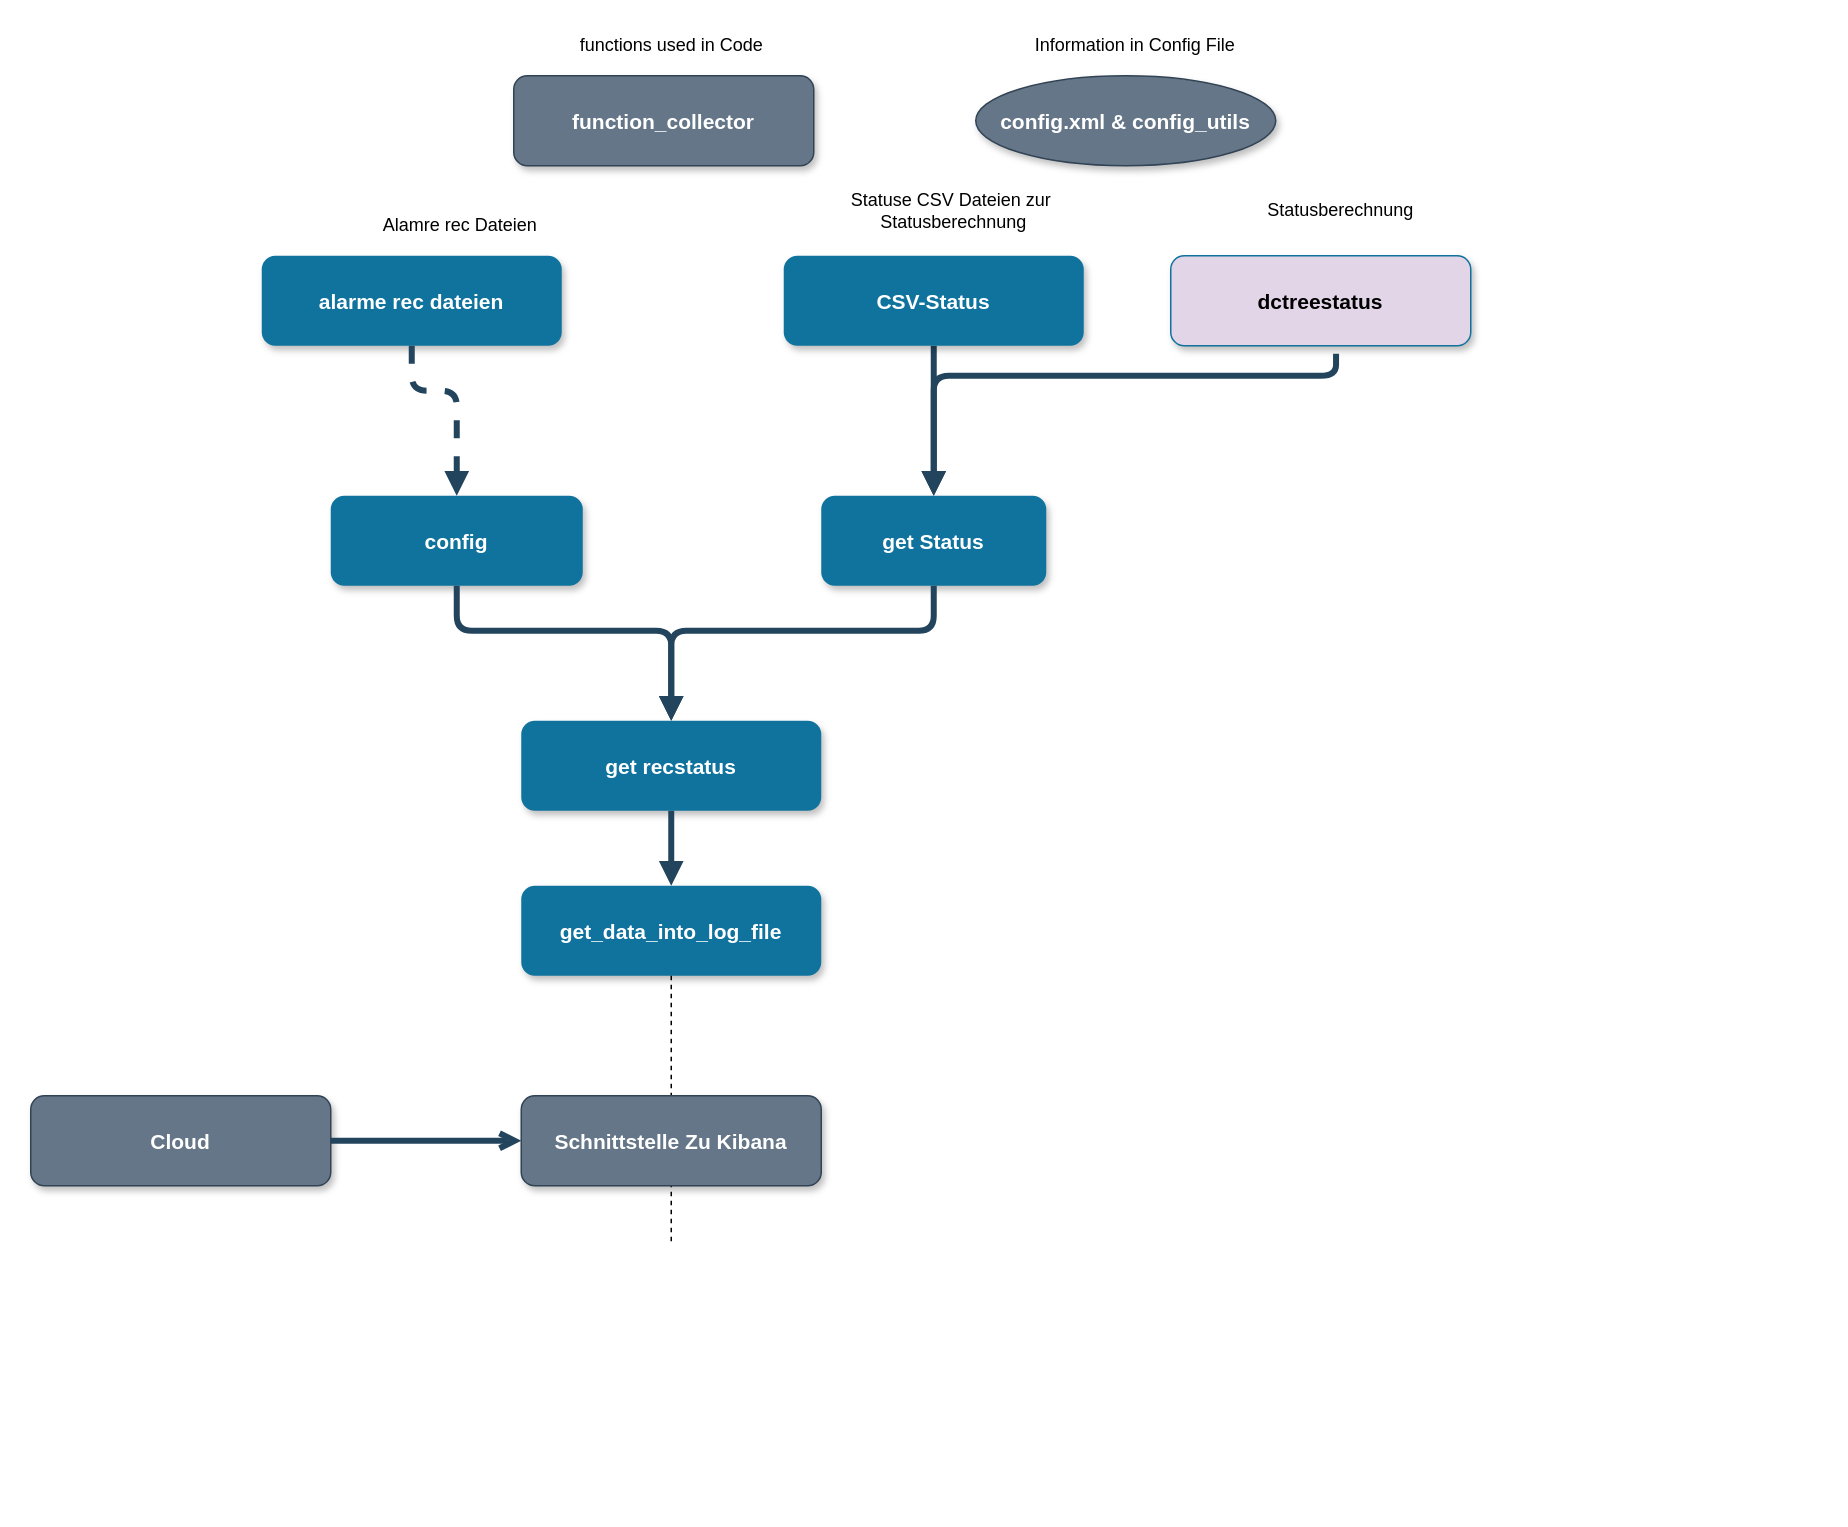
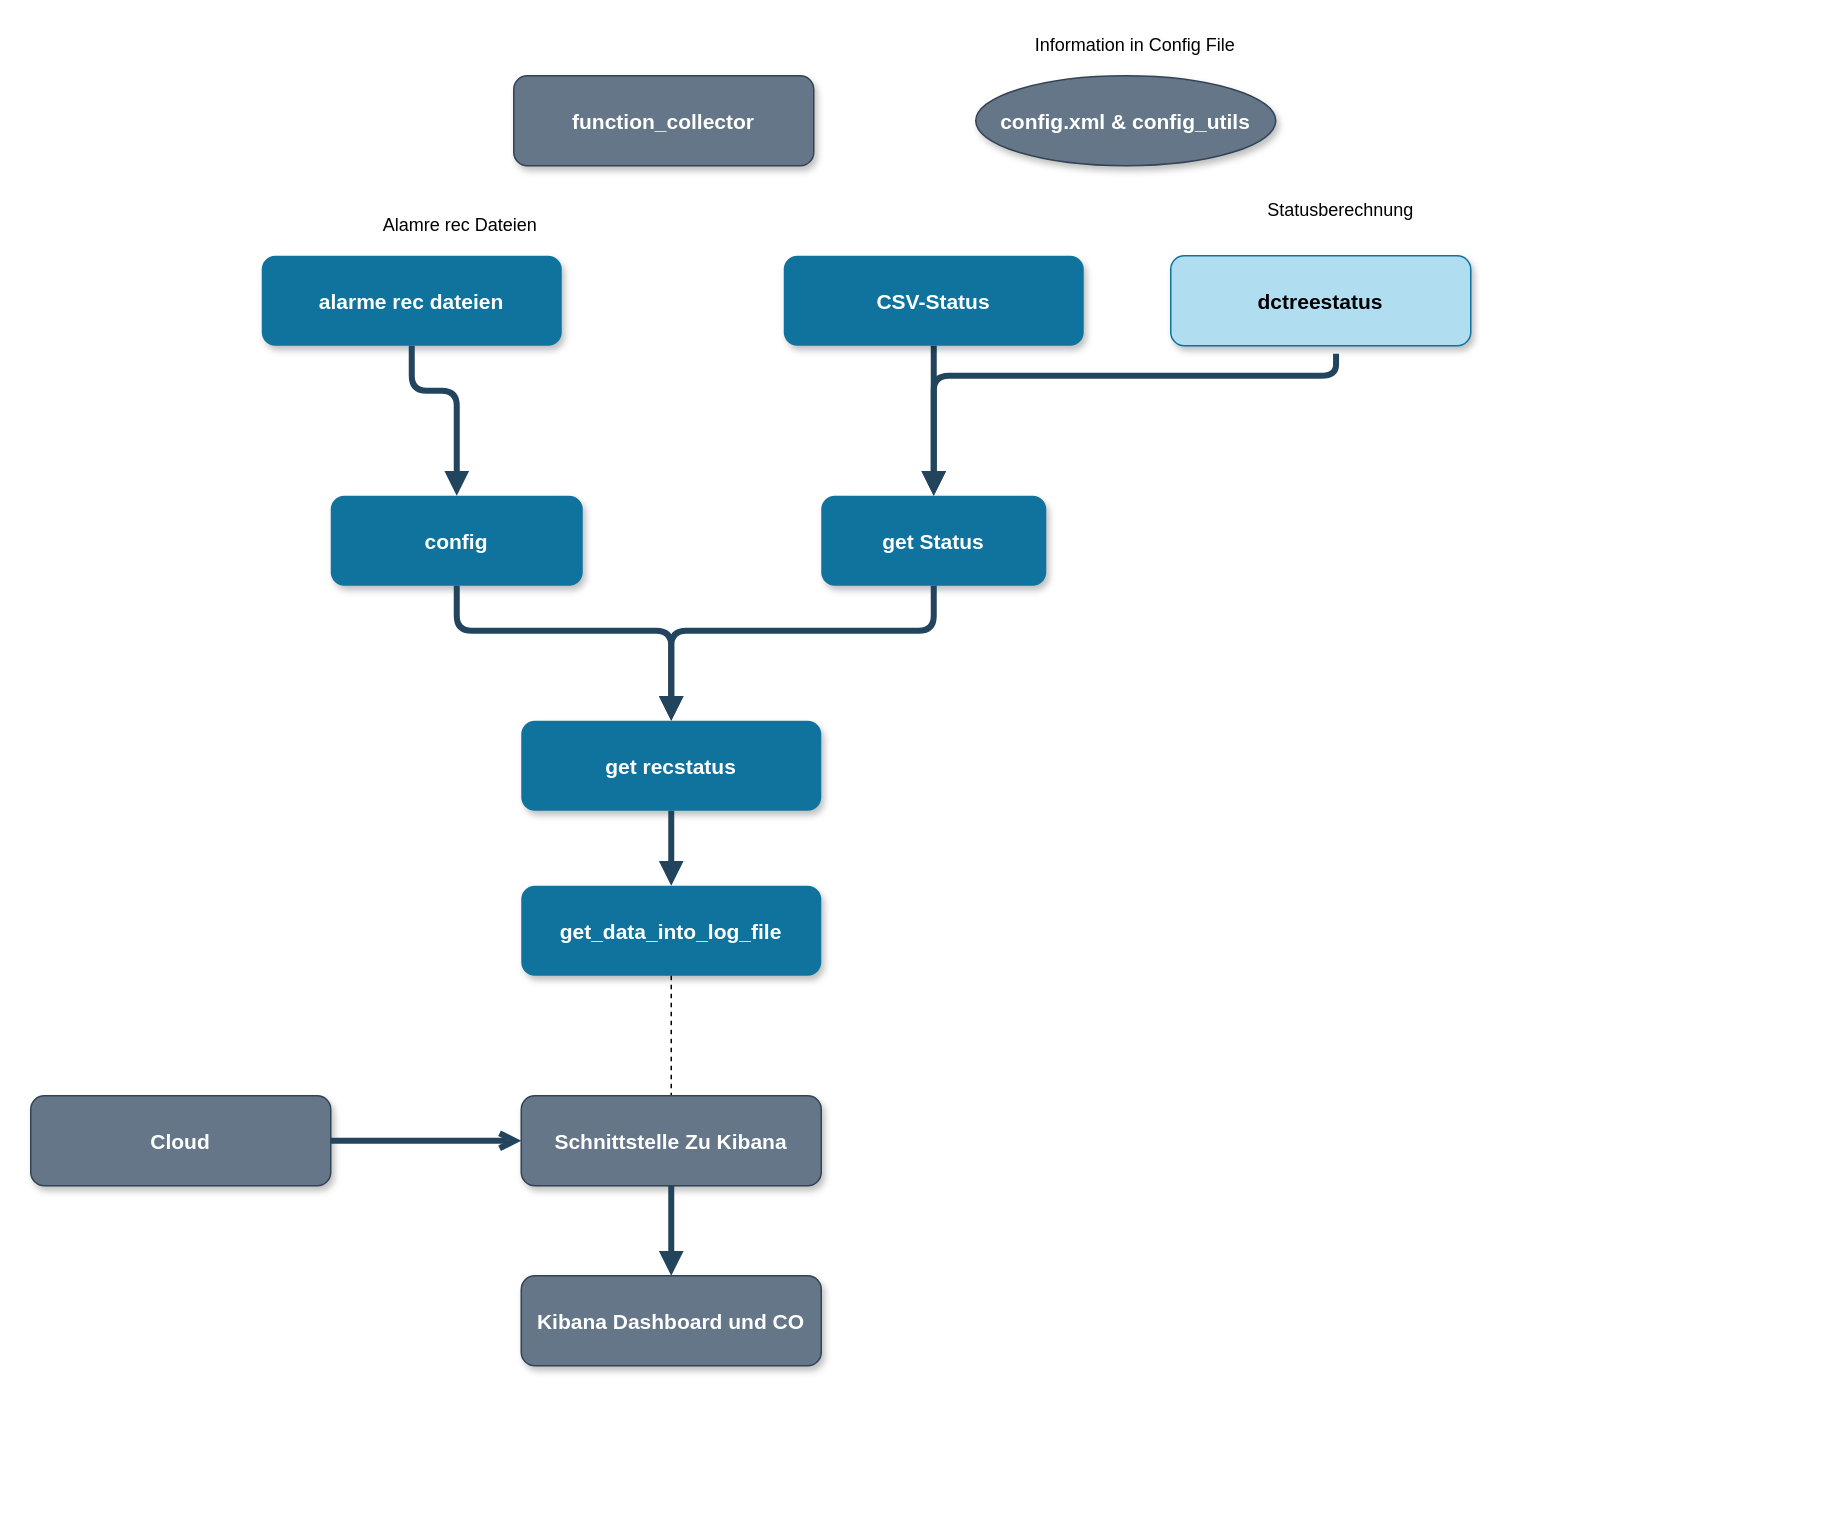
node "functions used in Code": removed
node "Statuse CSV Dateien zur Statusberechnung": removed
node "dctreestatus": fillcolor #e1d5e7 -> #b1ddf0
edge "alarme rec dateien" -> "config": style dashed -> solid
edge "Schnittstelle Zu Kibana" -> "Kibana Dashboard und CO": added
node "Kibana Dashboard und CO": added
